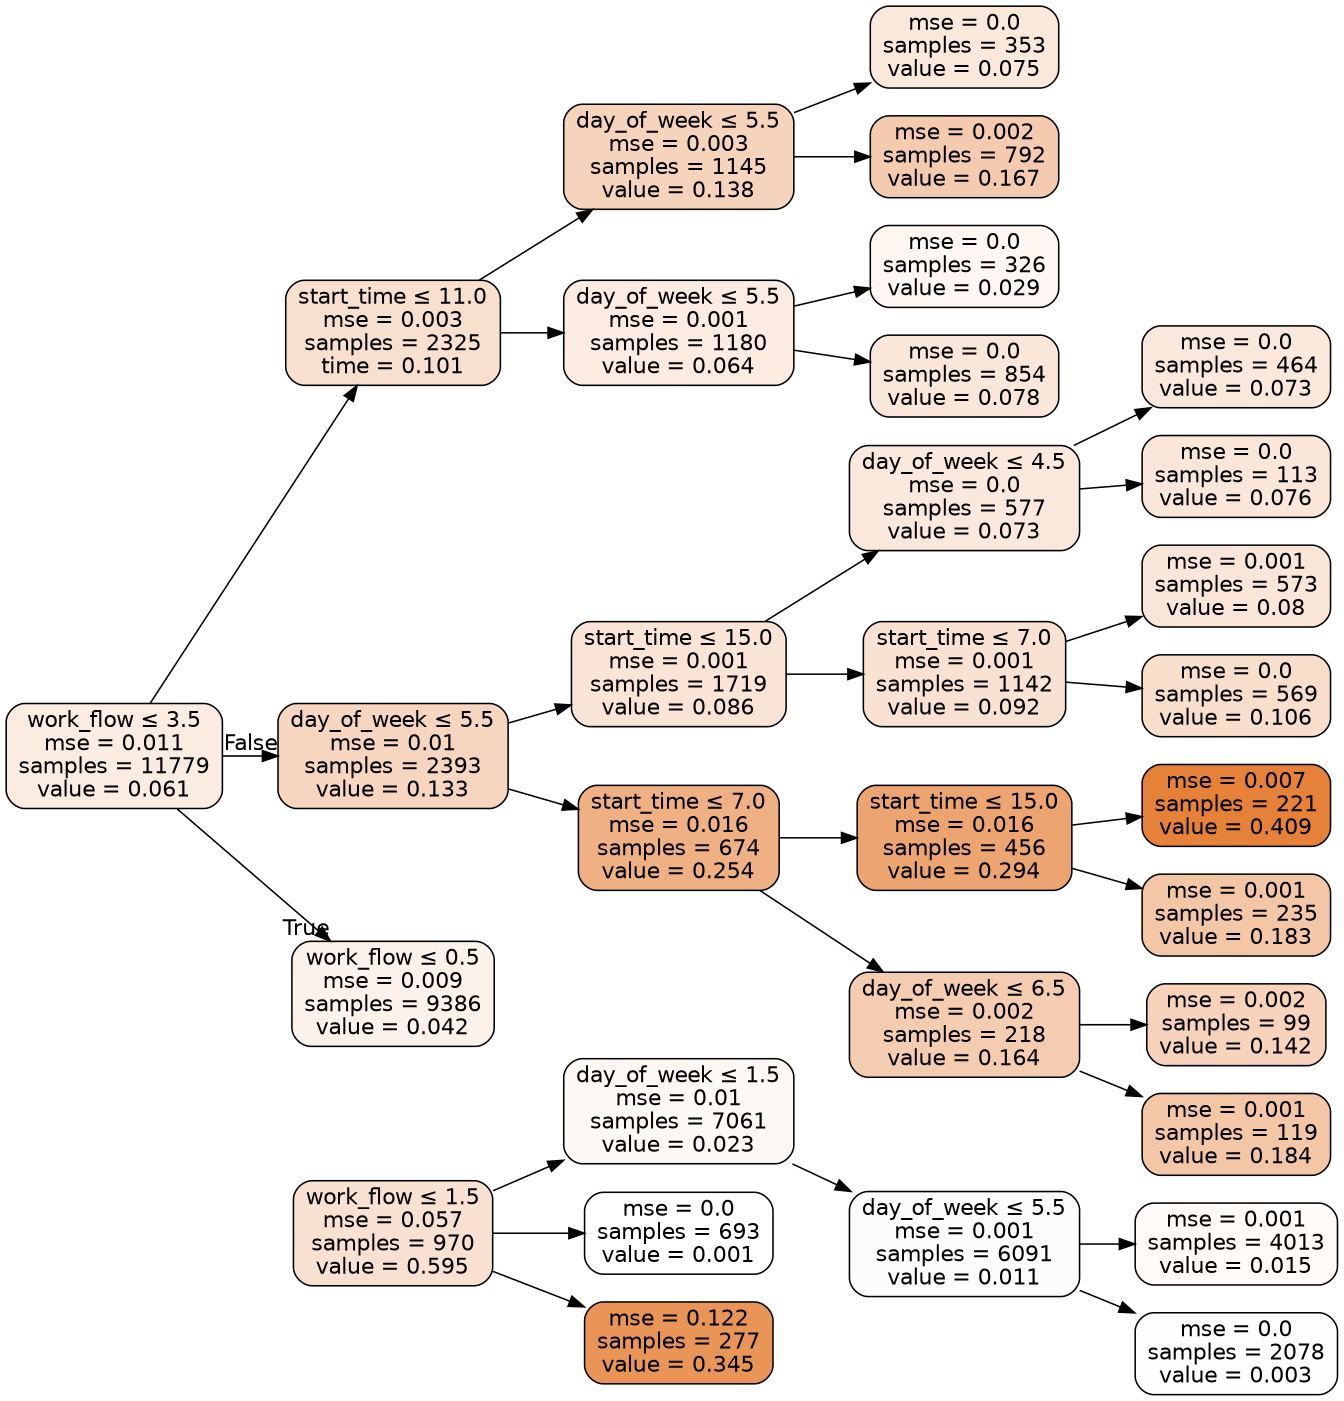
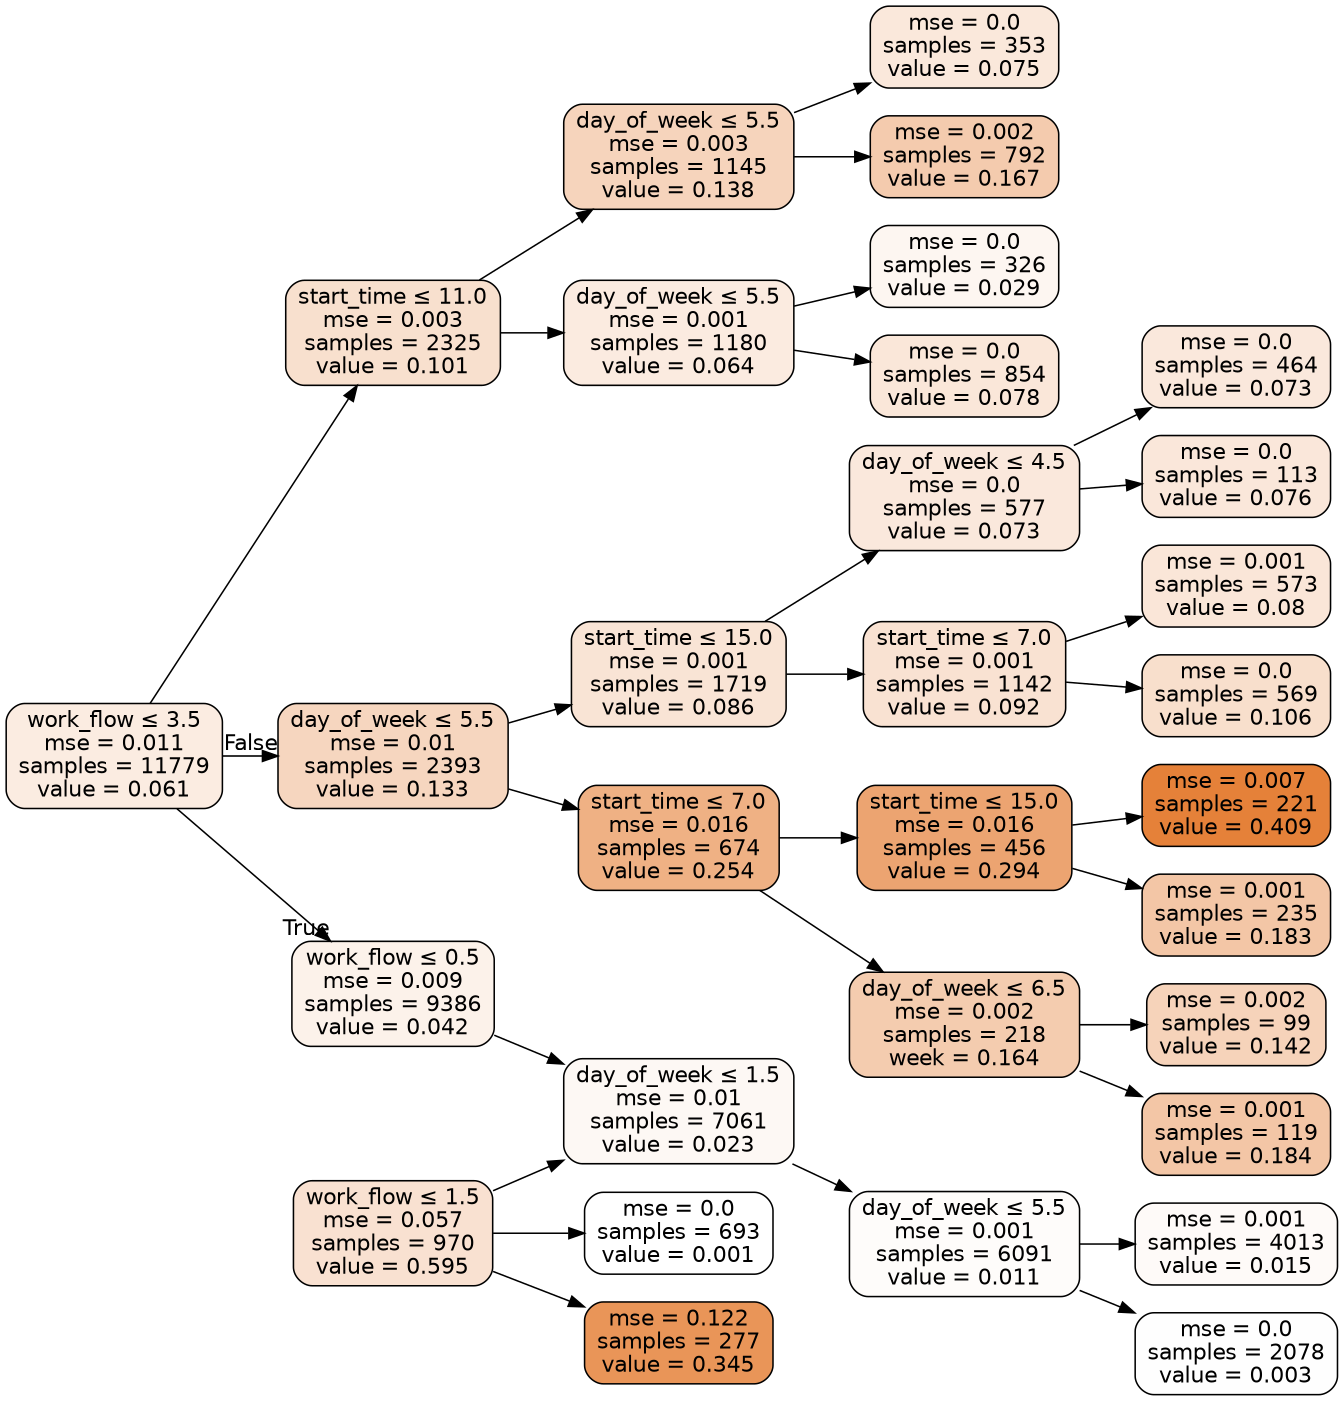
node "start_time ≤ 11.0": text "time = 0.101" -> "value = 0.101"
edge "work_flow ≤ 0.5" -> "day_of_week ≤ 1.5": added
node "day_of_week ≤ 6.5": text "value = 0.164" -> "week = 0.164"
